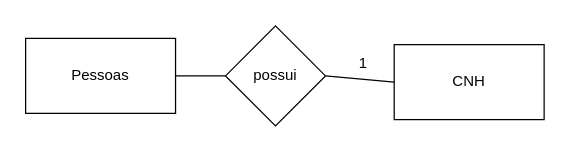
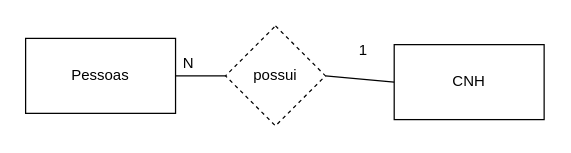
node "N": added
node "1": moved (363, 63) -> (363, 51)
node "possui": style solid -> dashed
